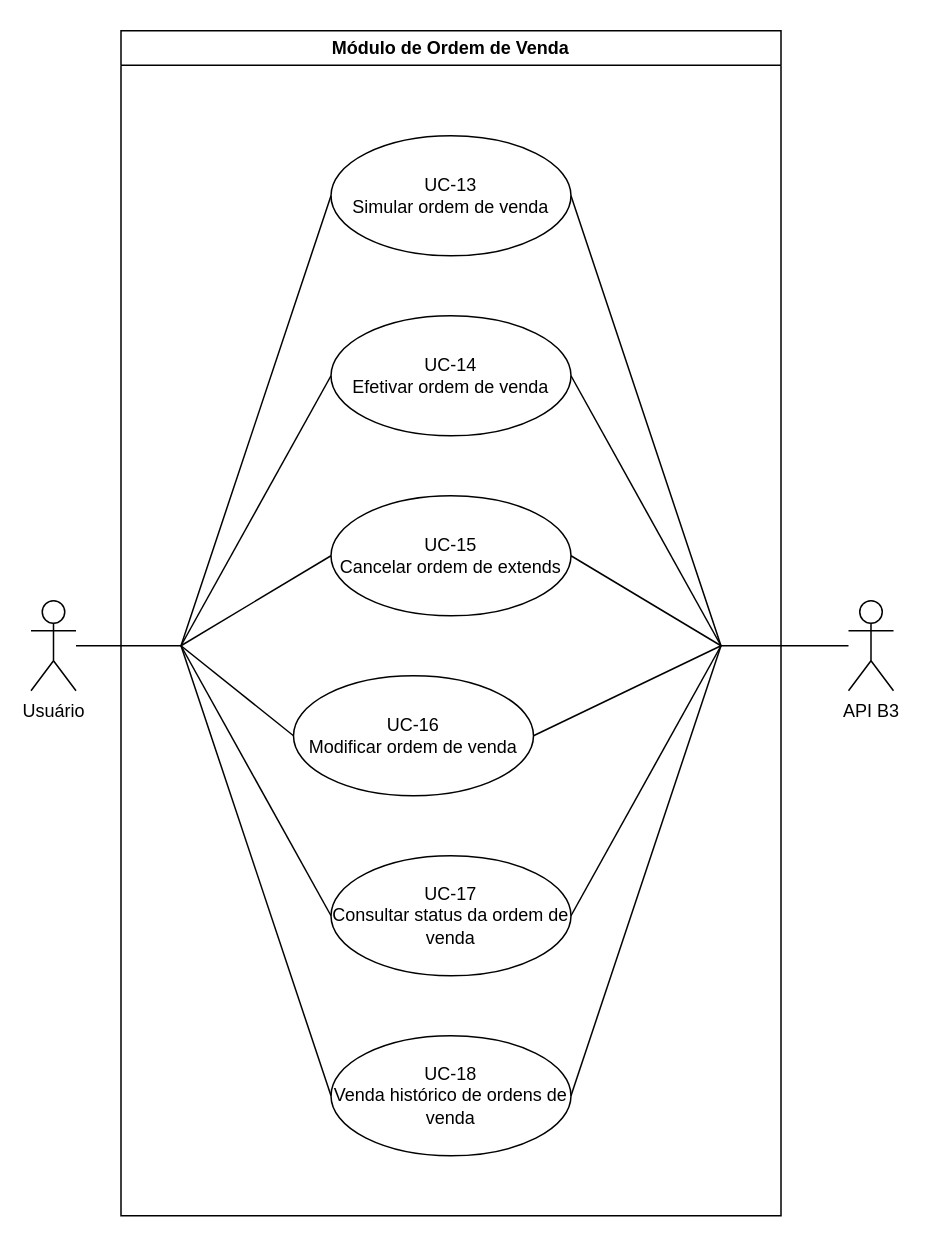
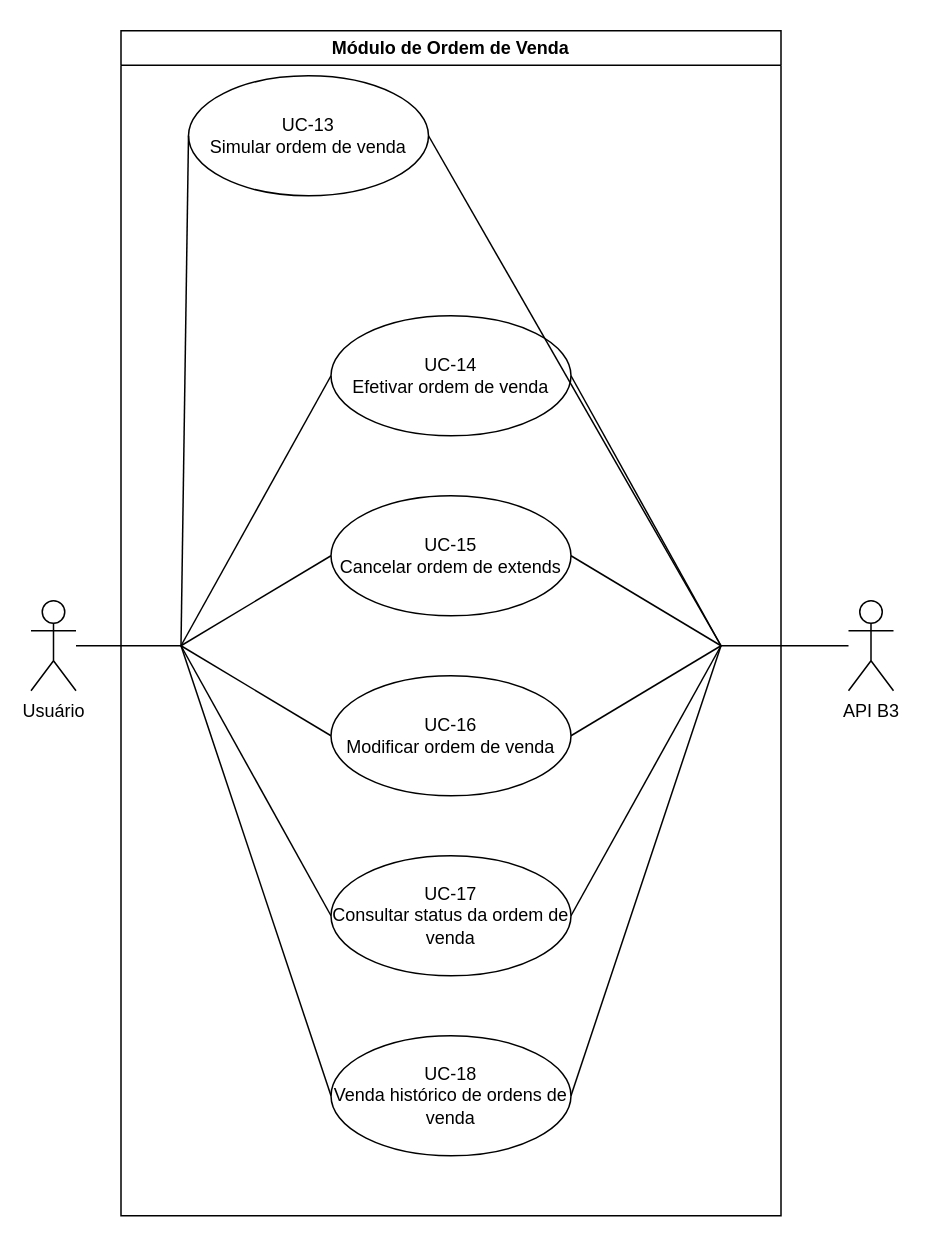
node "UC-13 Simular ordem de venda": moved (451, 196) -> (308, 136)
node "UC-16 Modificar ordem de venda": moved (413, 736) -> (451, 736)
